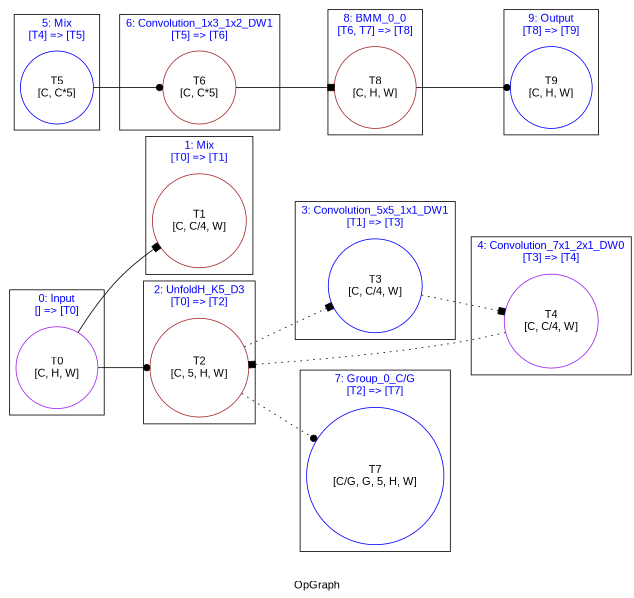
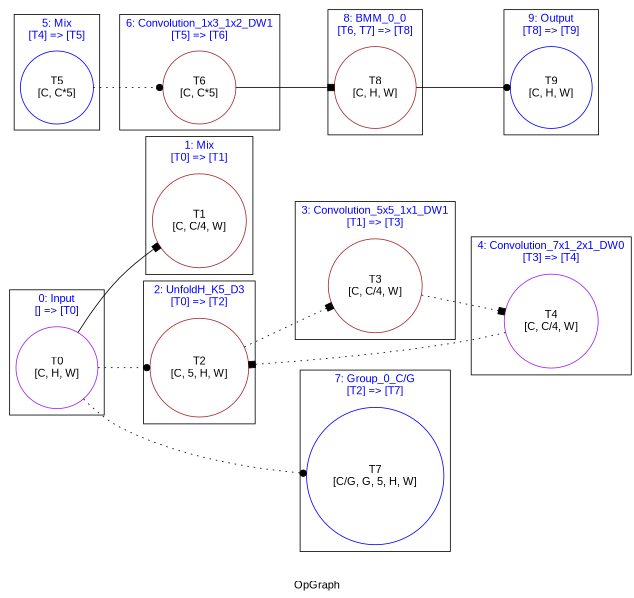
edge "T5 [C, C*5]" -> "T6 [C, C*5]": style solid -> dotted
node "T3 [C, C/4, W]": color blue -> brown
edge "T0 [C, H, W]" -> "T2 [C, 5, H, W]": style solid -> dotted
edge "T2 [C, 5, H, W]" -> "T7 [C/G, G, 5, H, W]": now "T0 [C, H, W]" -> "T7 [C/G, G, 5, H, W]"
